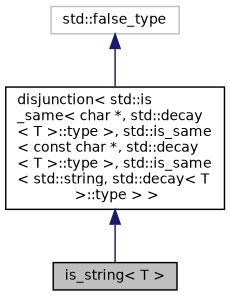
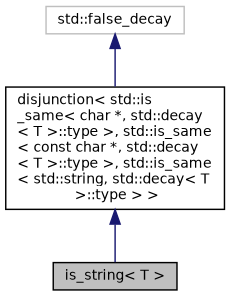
node "std::false_type": label "std::false_type" -> "std::false_decay"
